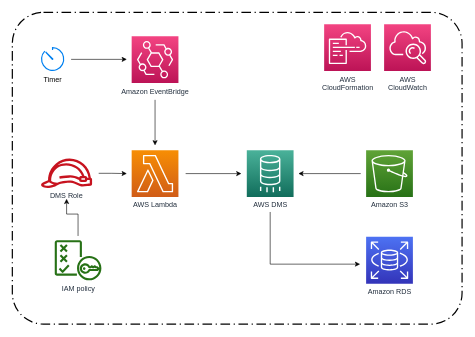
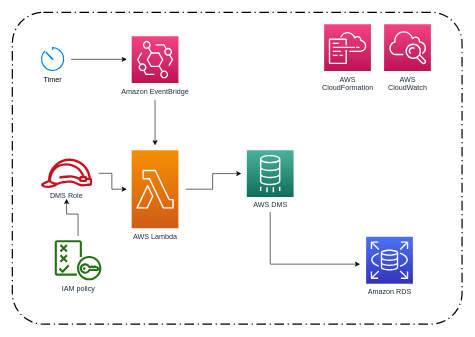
node "AWS Lambda": size 47x47 -> 47x78
edge "Amazon S3" -> "AWS DMS": removed
node "Amazon S3": removed
